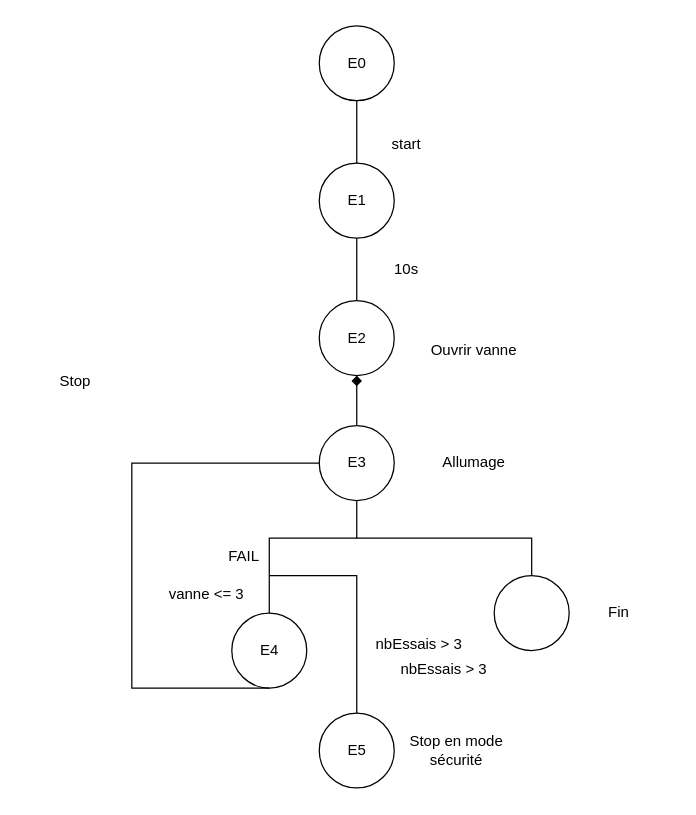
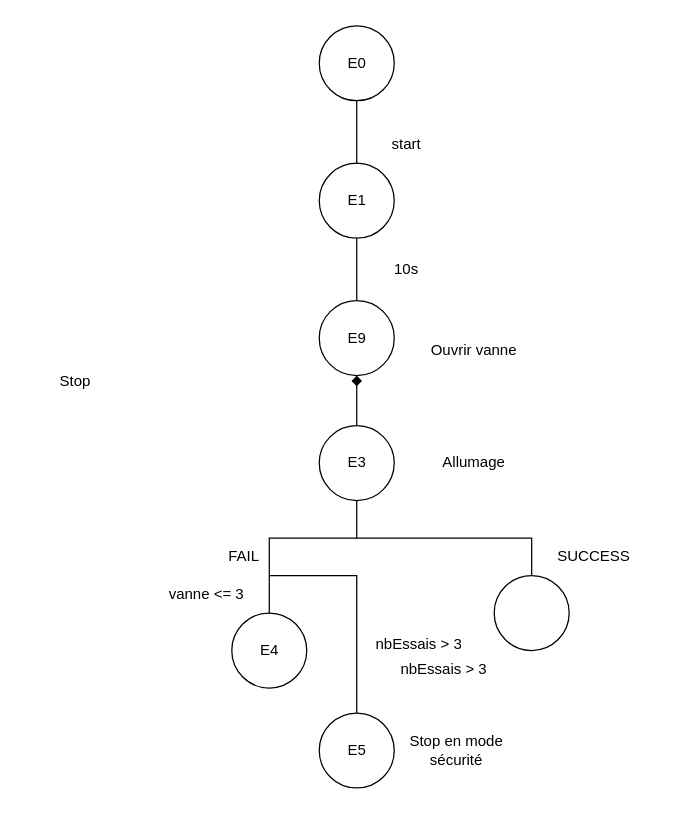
node "E2": label "E2" -> "E9"
edge "E3" -- "E4": removed
node "SUCCESS": added
node "Fin": removed
